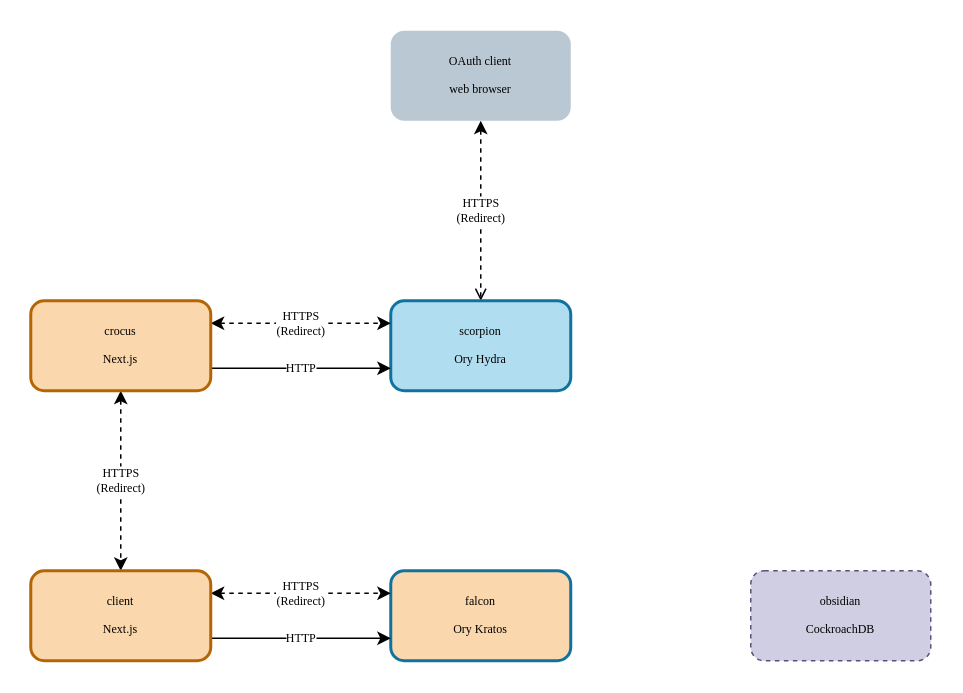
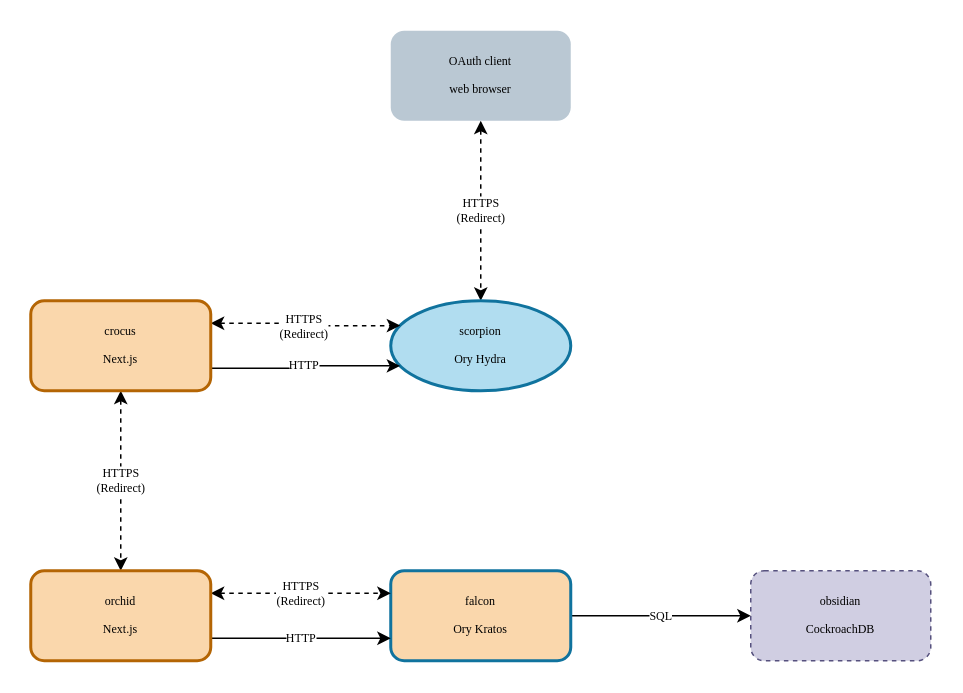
edge "OAuth client web browser" -- "scorpion Ory Hydra": arrowhead open -> classic
node "scorpion Ory Hydra": shape rounded rectangle -> ellipse
node "client Next.js": label "client Next.js" -> "orchid Next.js"
edge "falcon Ory Kratos" -> "obsidian CockroachDB": added, label "SQL"
